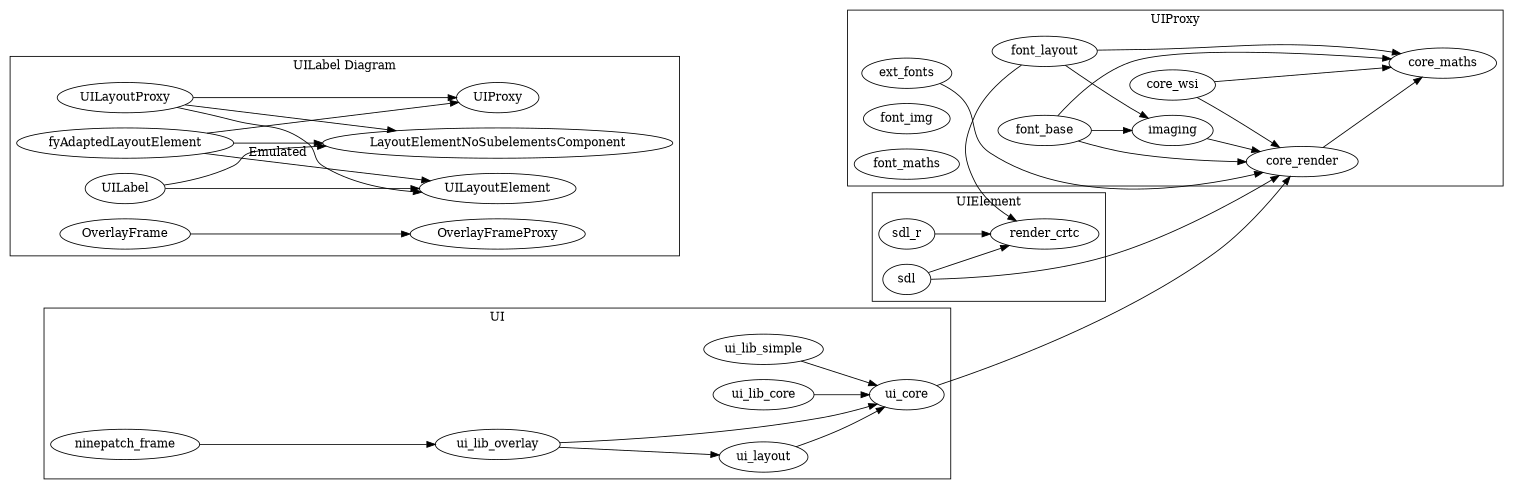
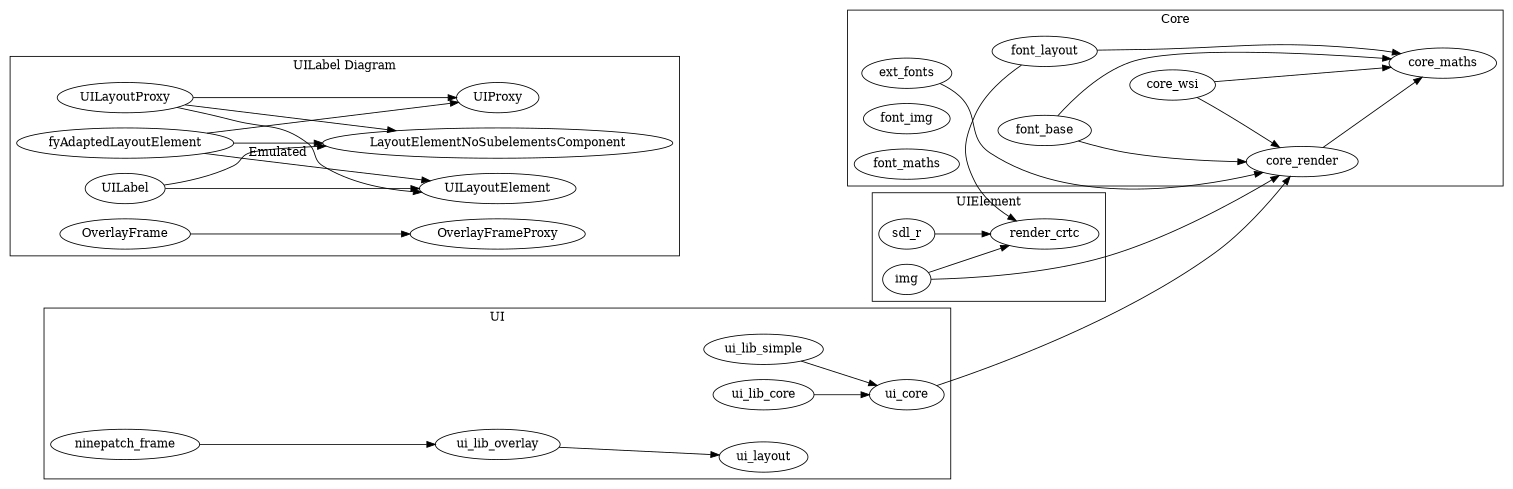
cluster "UIProxy": label "UIProxy" -> "Core"
node "imaging": removed
node "sdl": label "sdl" -> "img"
edge "ui_layout" -> "ui_core": removed
edge "ui_lib_overlay" -> "ui_core": removed
